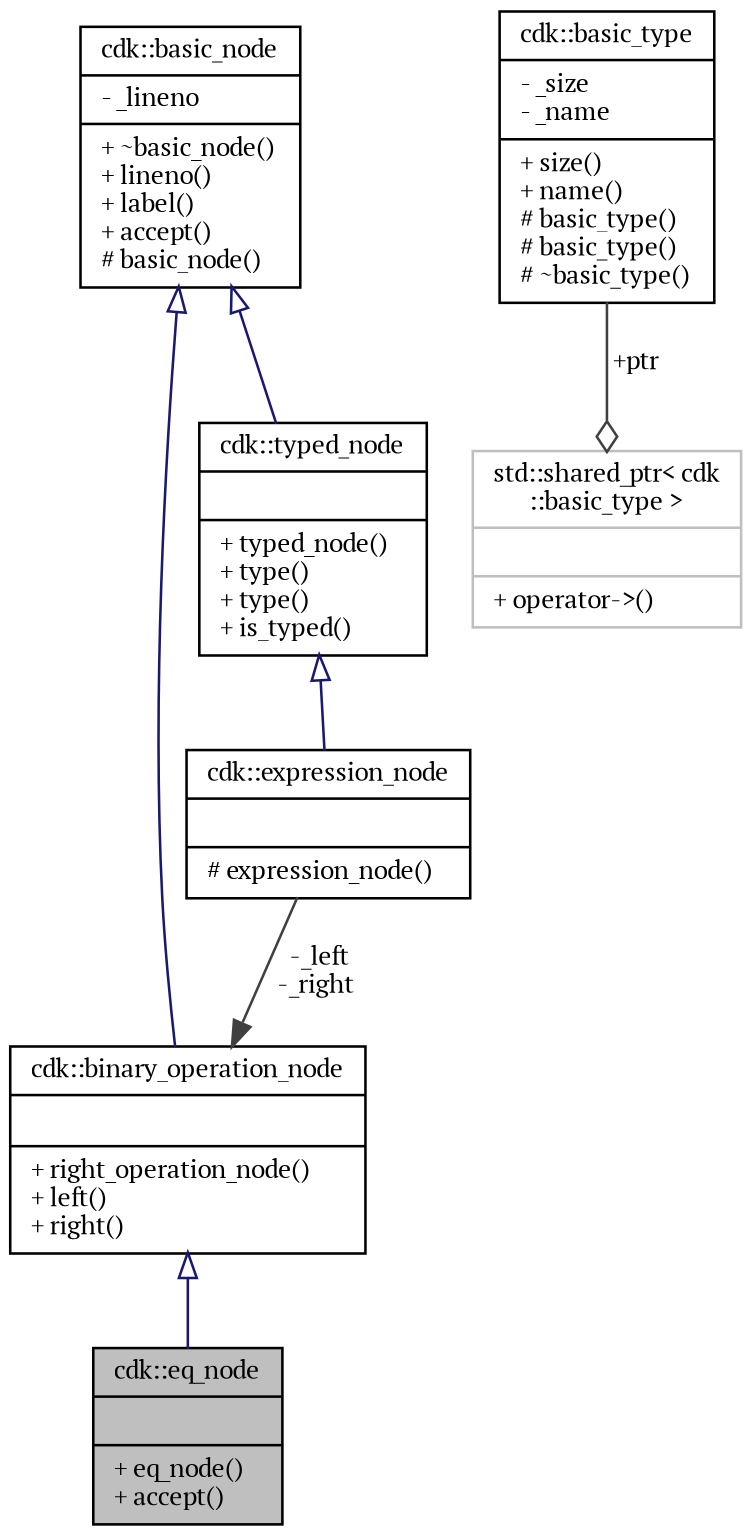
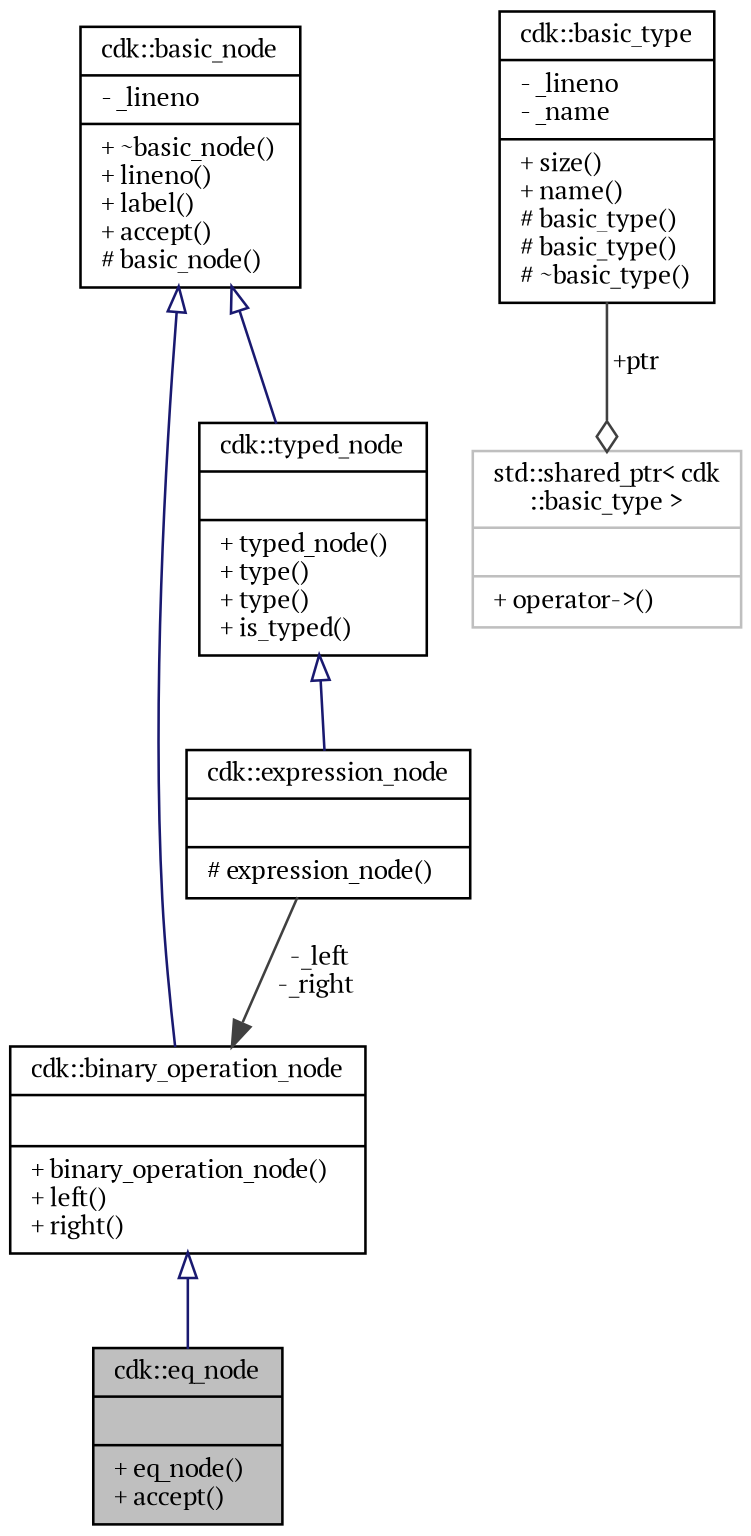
node "cdk::basic_type": text "- _size" -> "- _lineno"
node "cdk::binary_operation_node": text "+ right_operation_node()" -> "+ binary_operation_node()"
